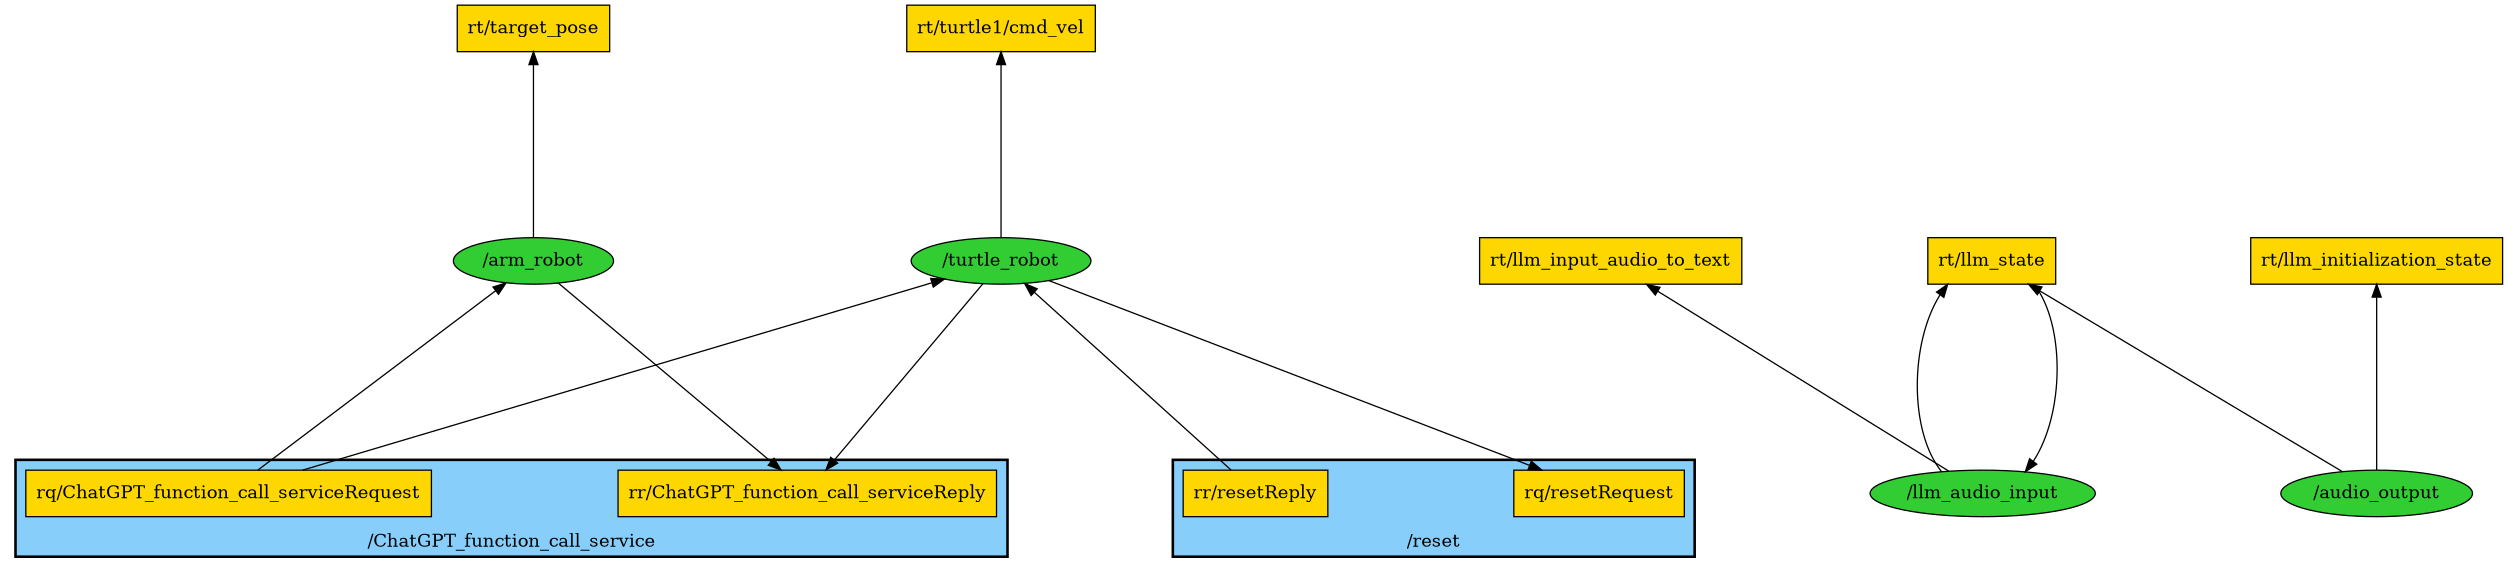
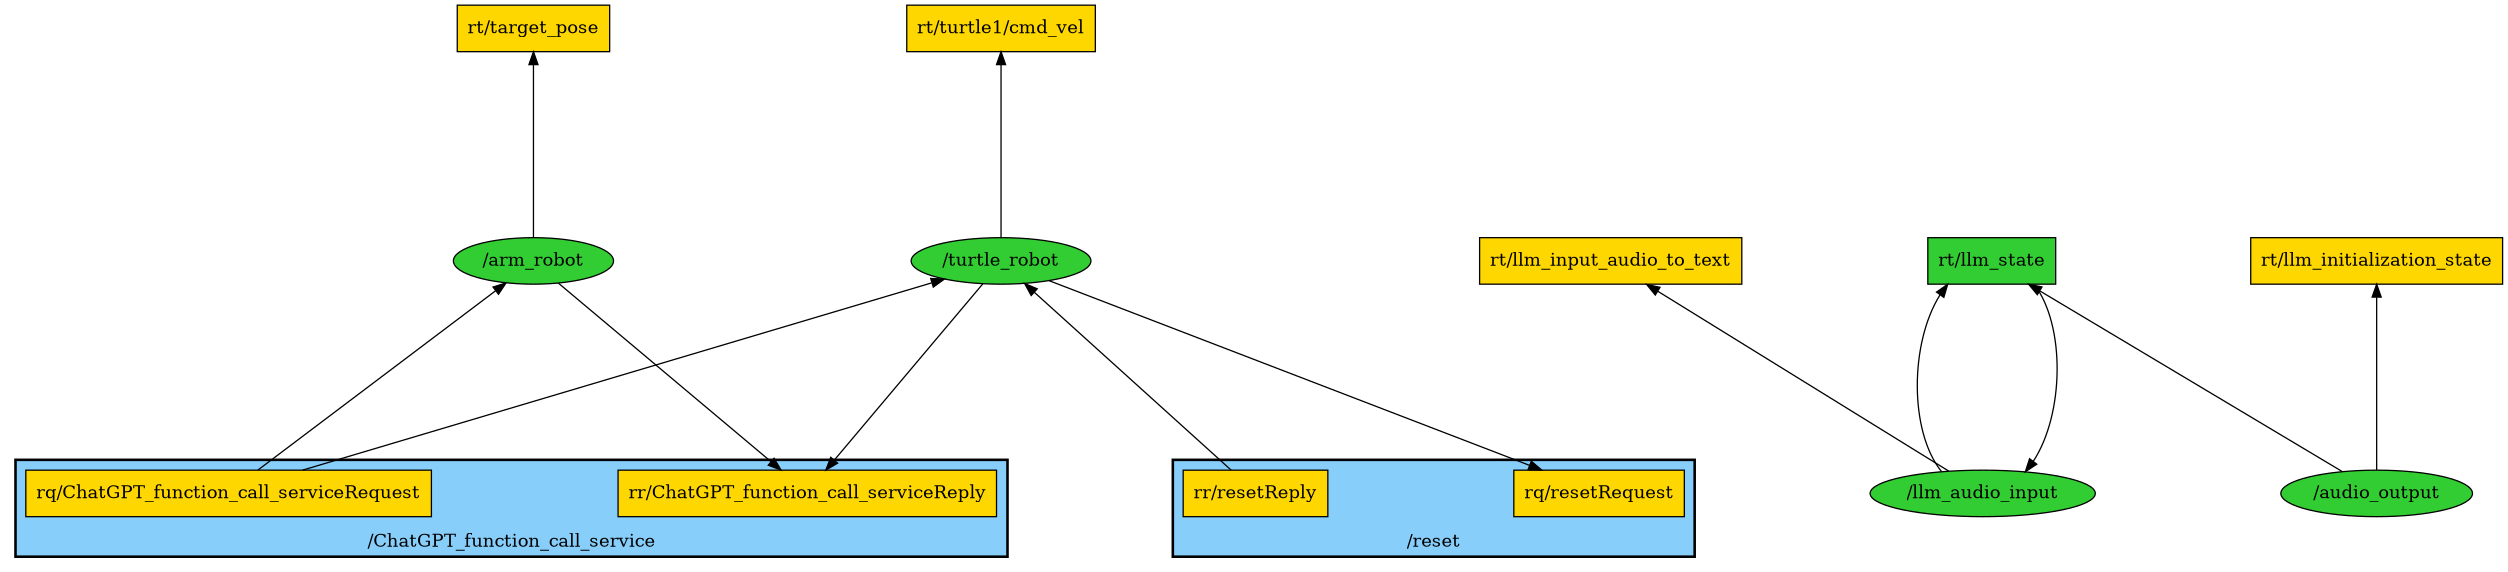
node "rt/llm_state": fillcolor gold -> limegreen
